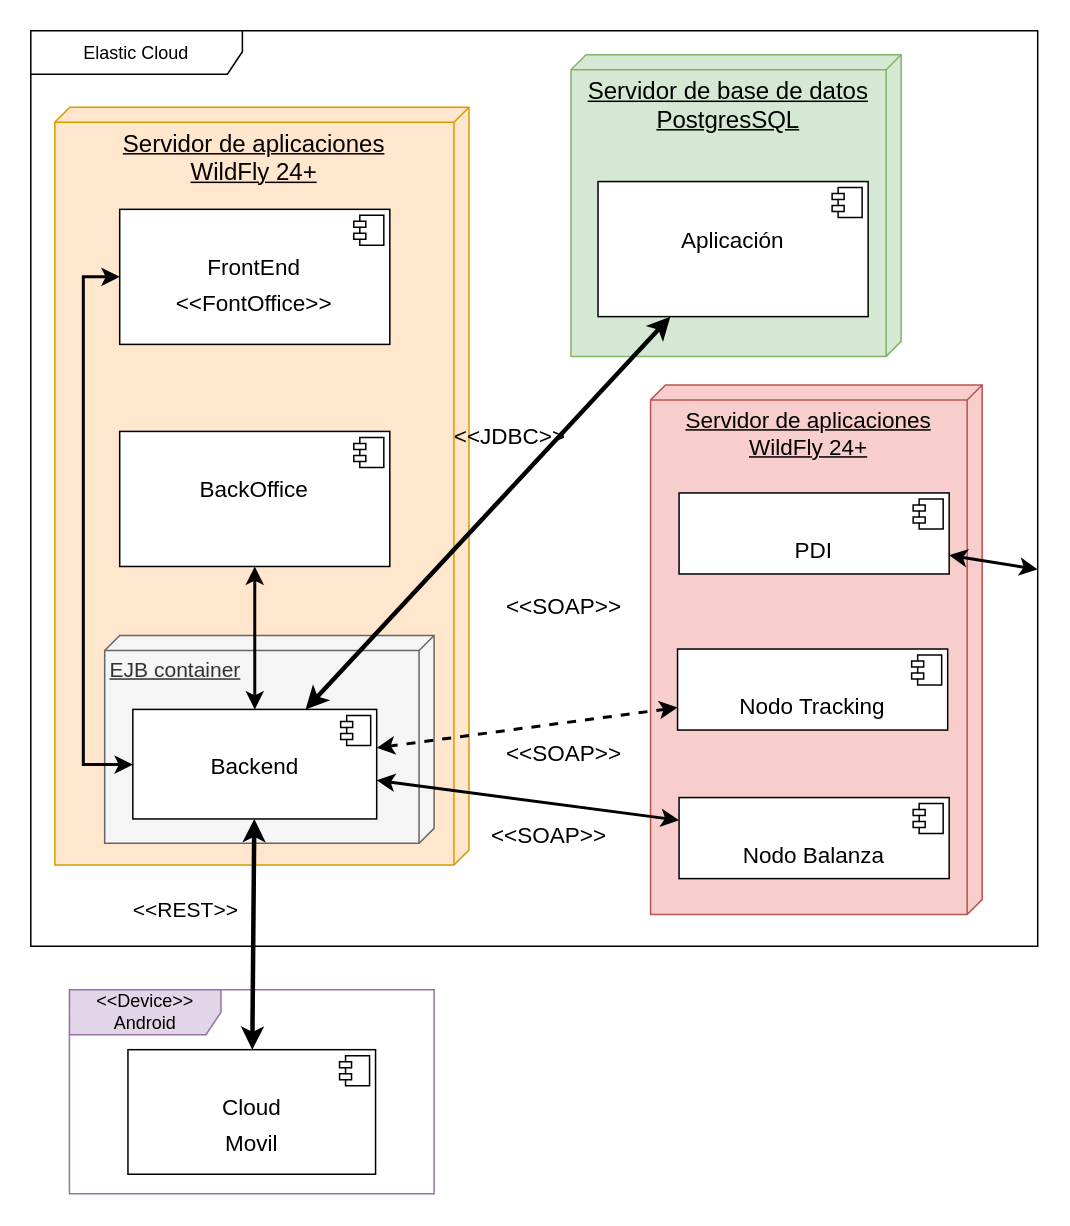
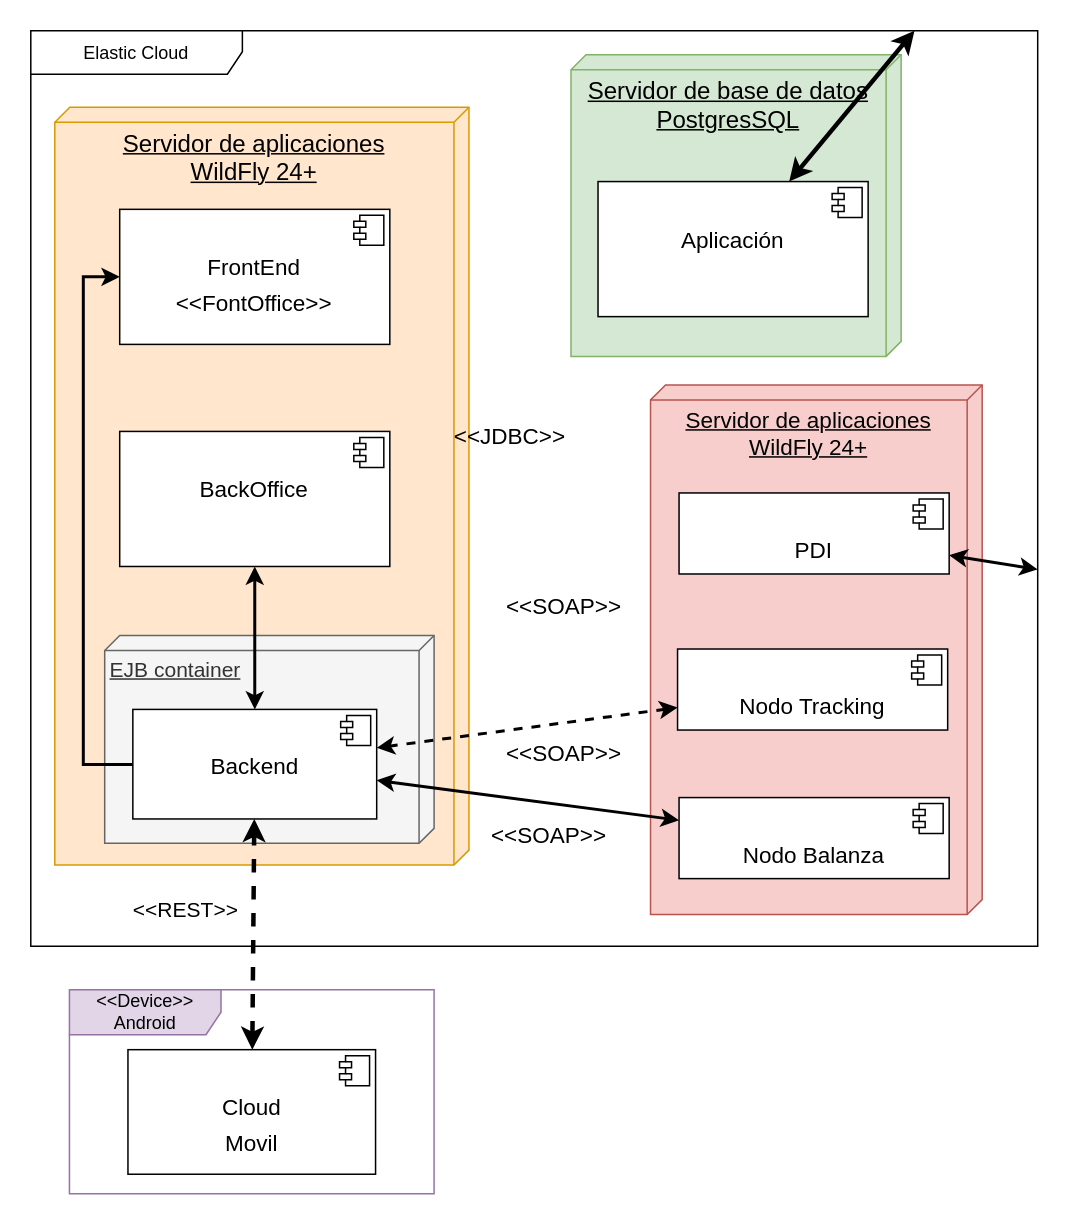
edge "Aplicación" -- "Backend": now "Aplicación" -- "Elastic Cloud"
edge "FrontEnd <<FontOffice>>" -- "Backend": arrowhead classic -> none
edge "Backend" -- "Cloud Movil": style solid -> dashed
